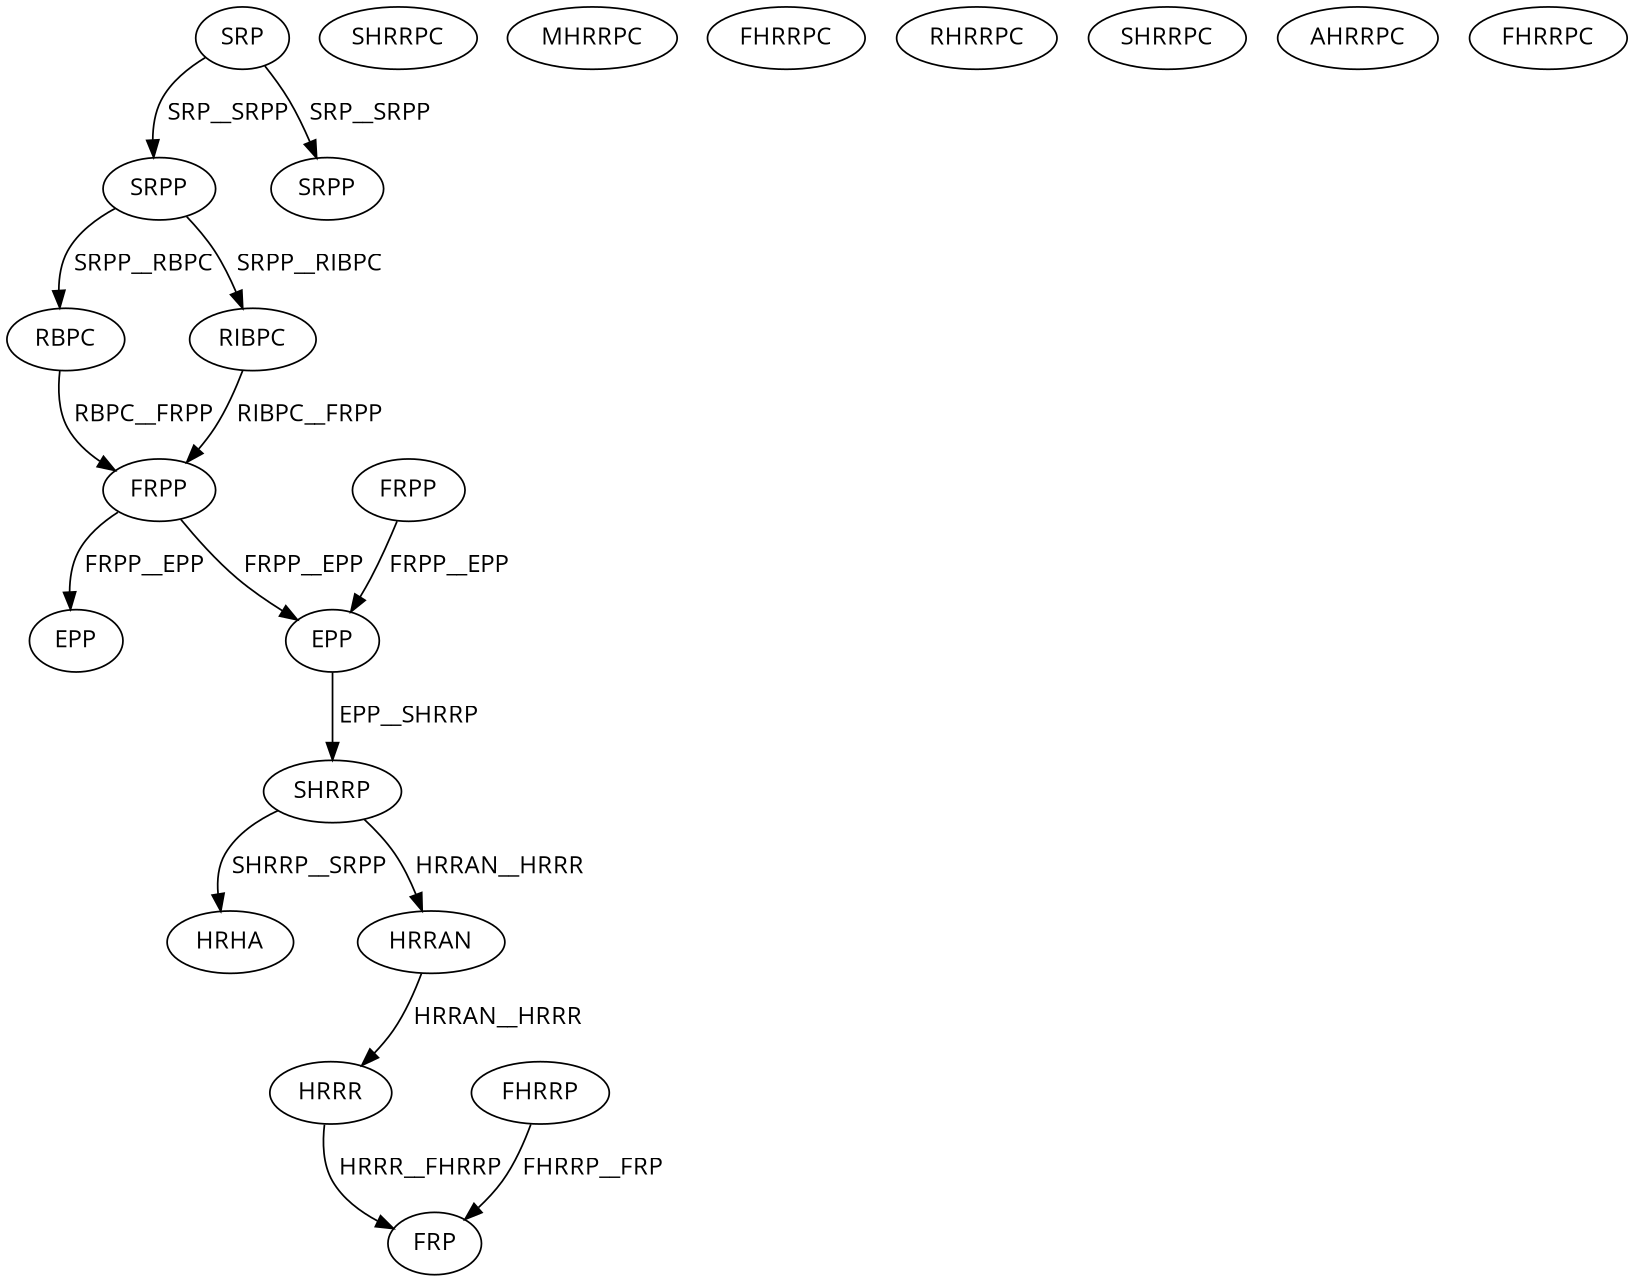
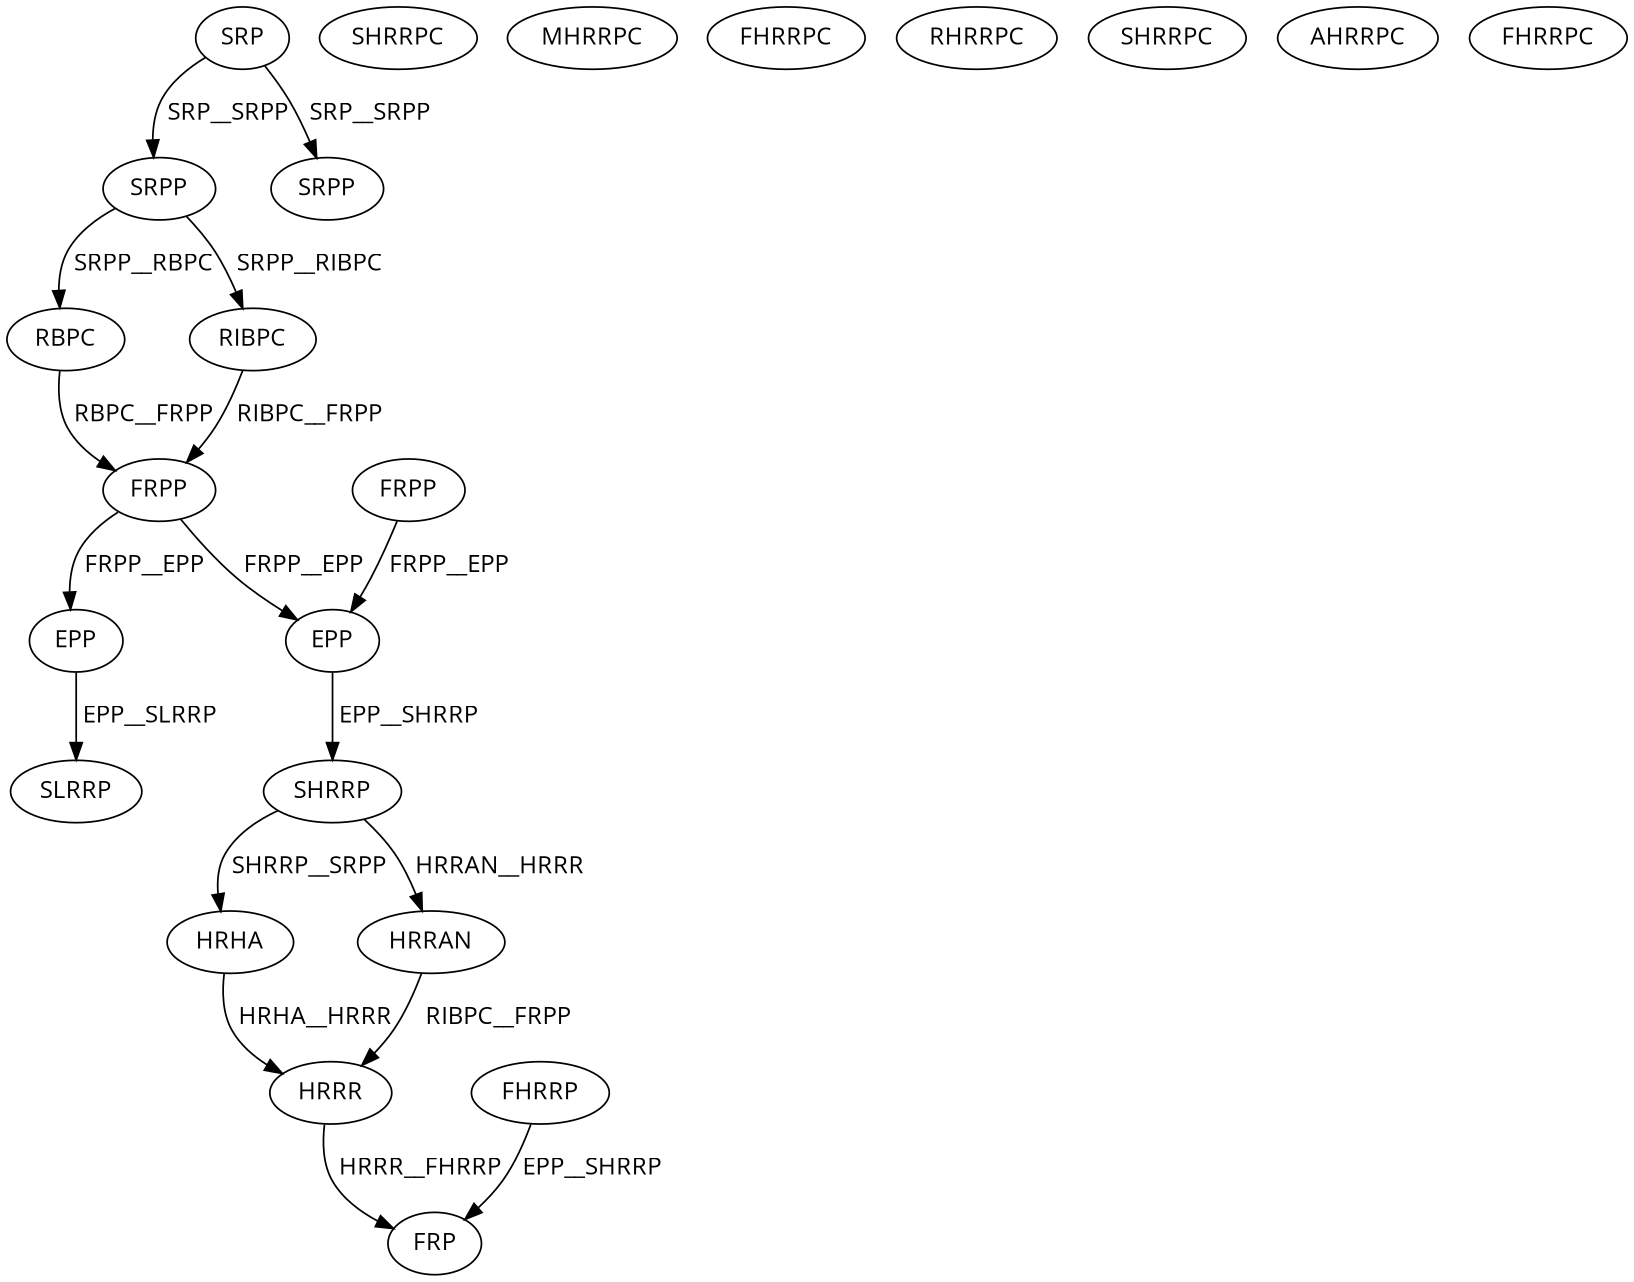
node "SLRRP": added
edge "HRRAN" -> "HRRR": label " HRRAN__HRRR" -> " RIBPC__FRPP"
edge "HRHA" -> "HRRR": added, label "HRHA__HRRR"
edge "FHRRP" -> "FRP": label " FHRRP__FRP" -> " EPP__SHRRP"
